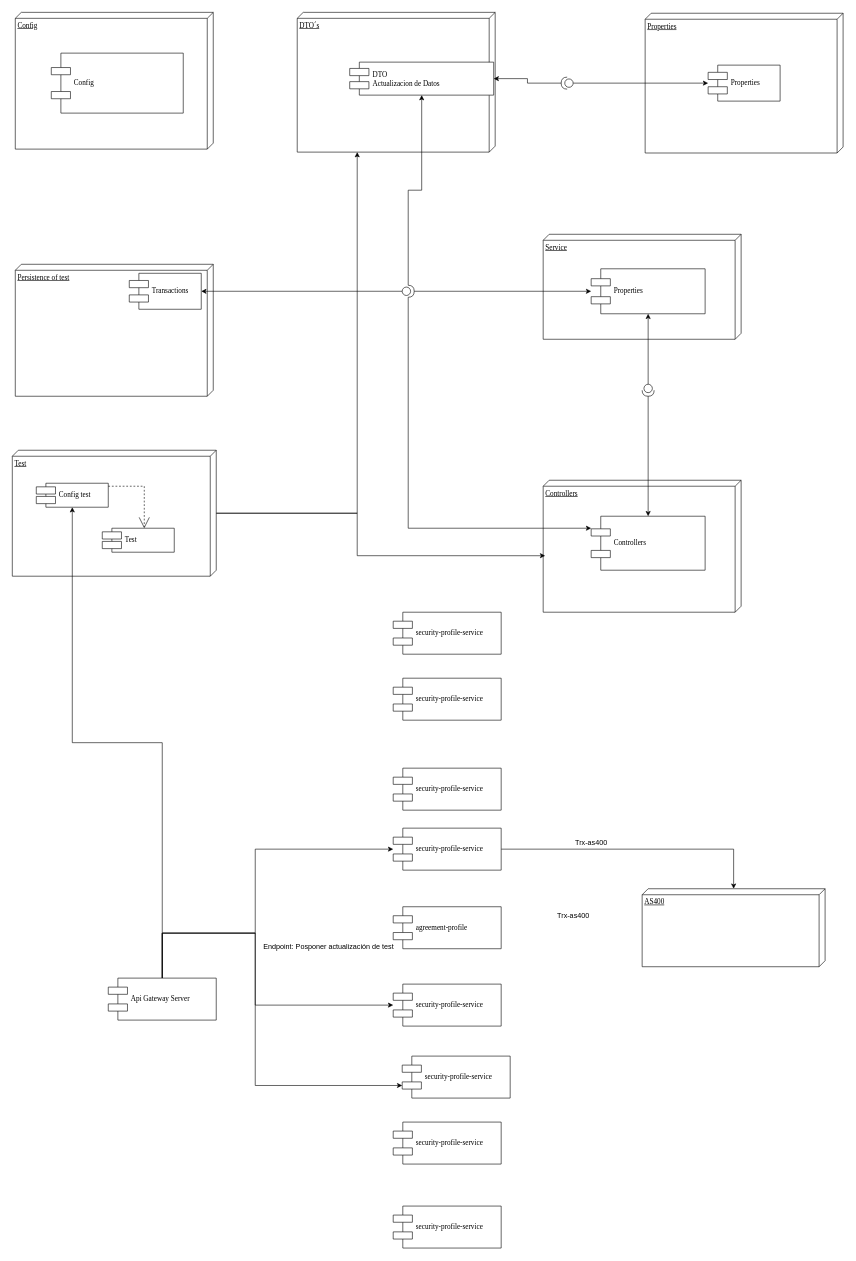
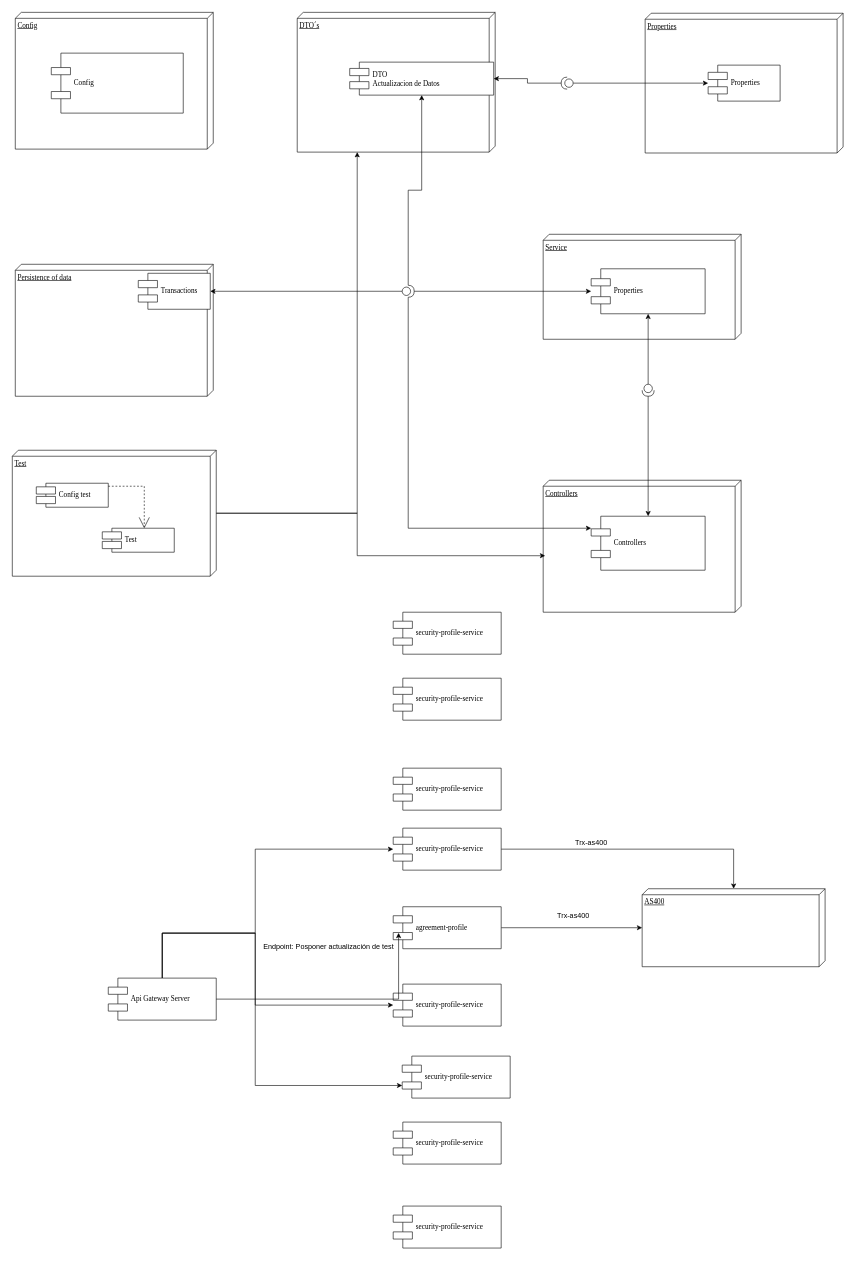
node "Persistence of test": label "Persistence of test" -> "Persistence of data"
node "Transactions": moved (165, 291) -> (174, 291)
edge "Api Gateway Server" -> "Config test": now "Api Gateway Server" -> "agreement-profile"
edge "agreement-profile" -> "AS400": added
